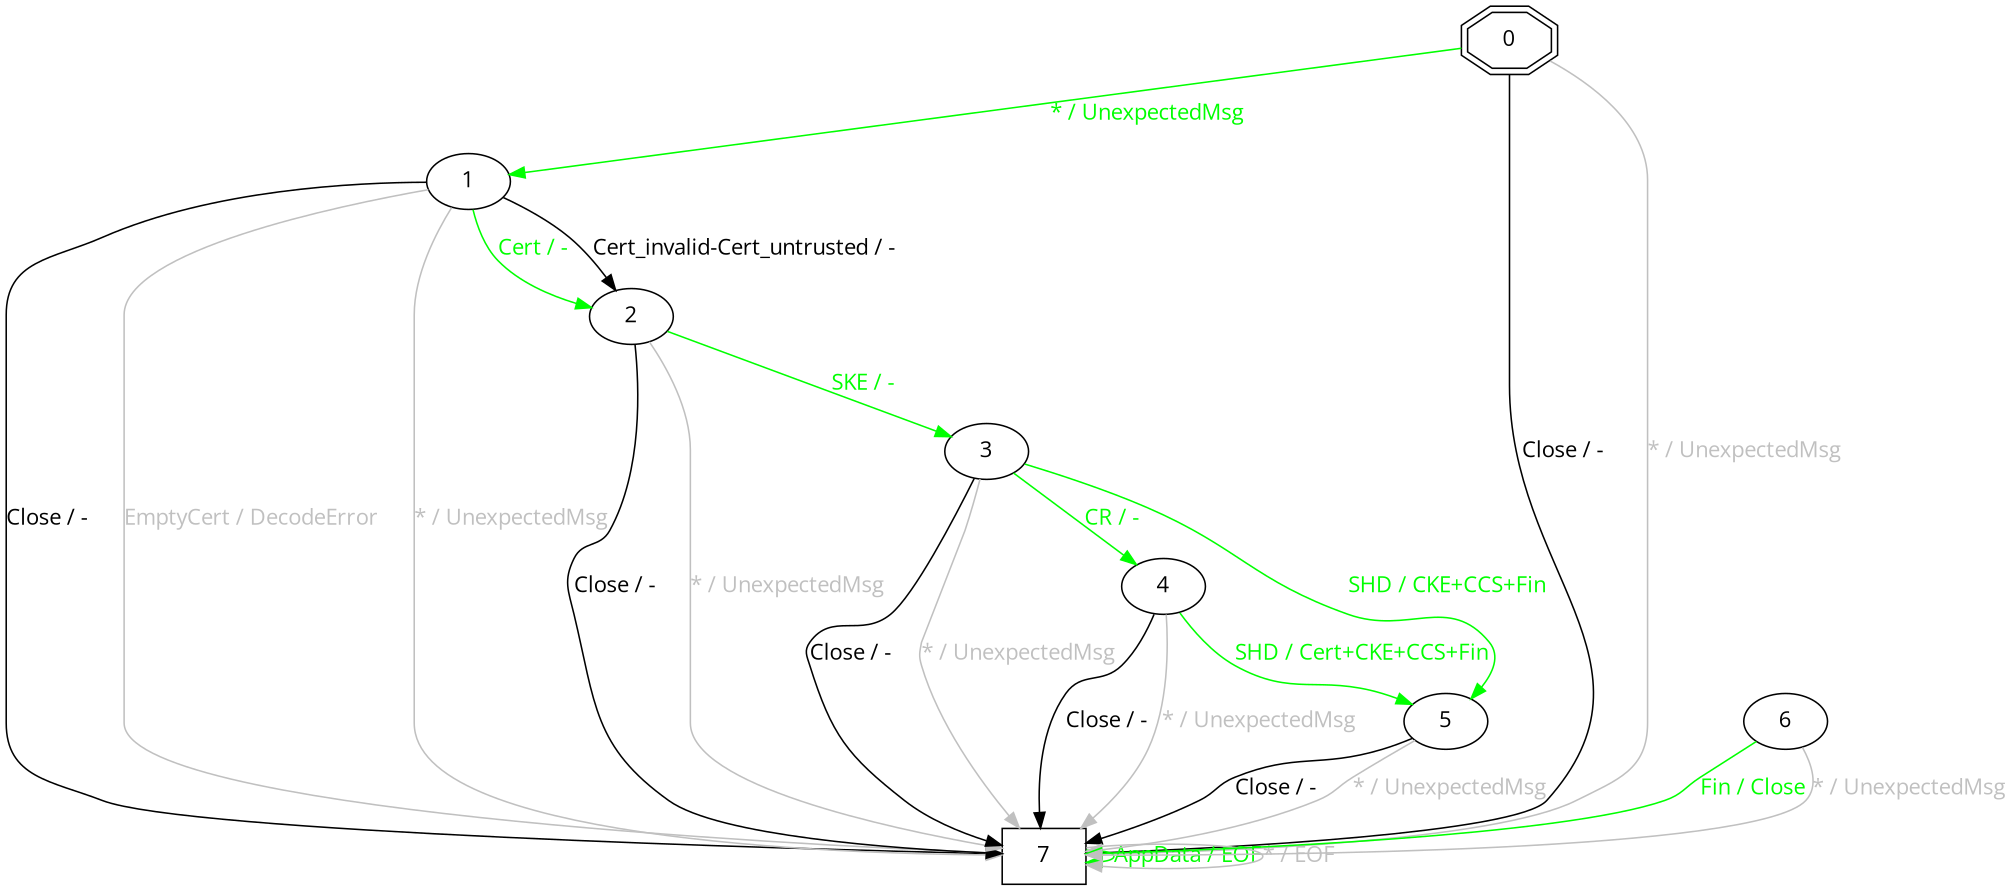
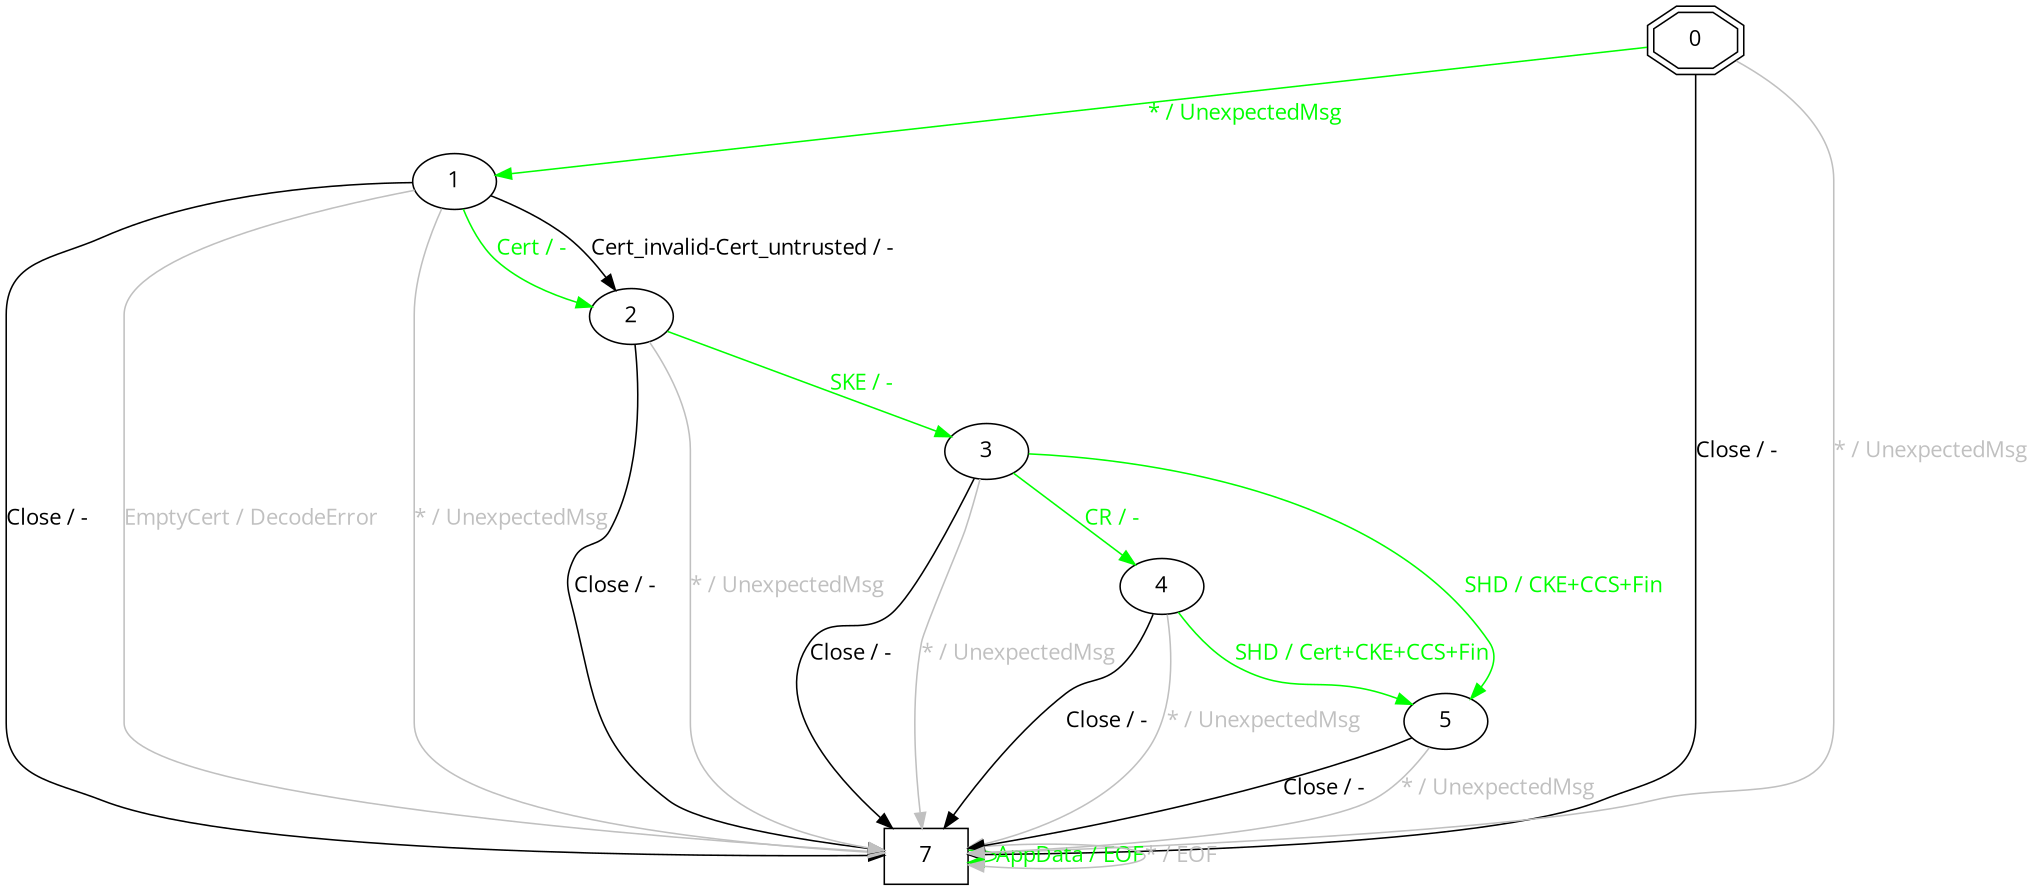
node "6": removed
